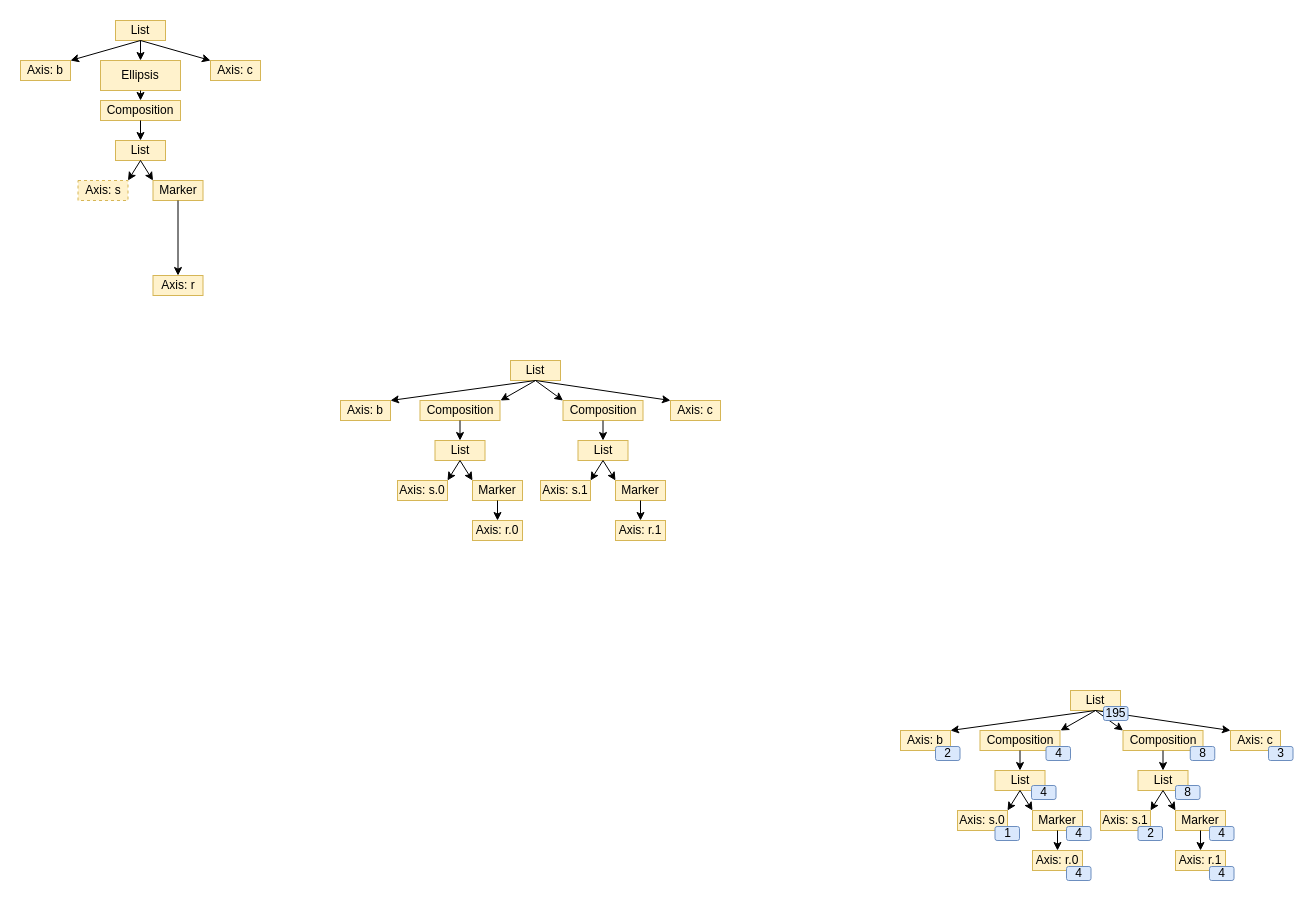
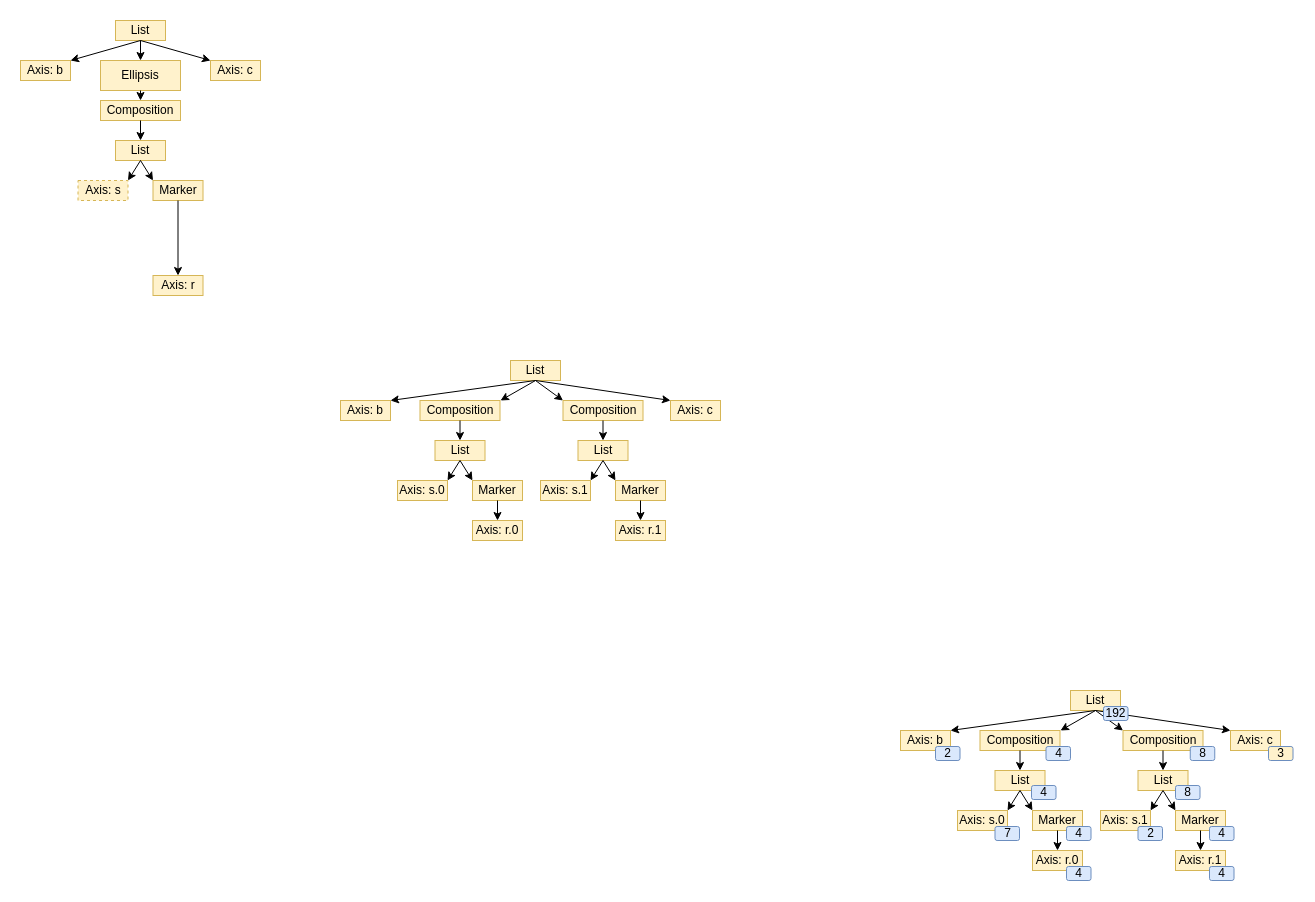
node "195": label "195" -> "192"
node "3": fillcolor #dae8fc -> #fff2cc
node "1": label "1" -> "7"
